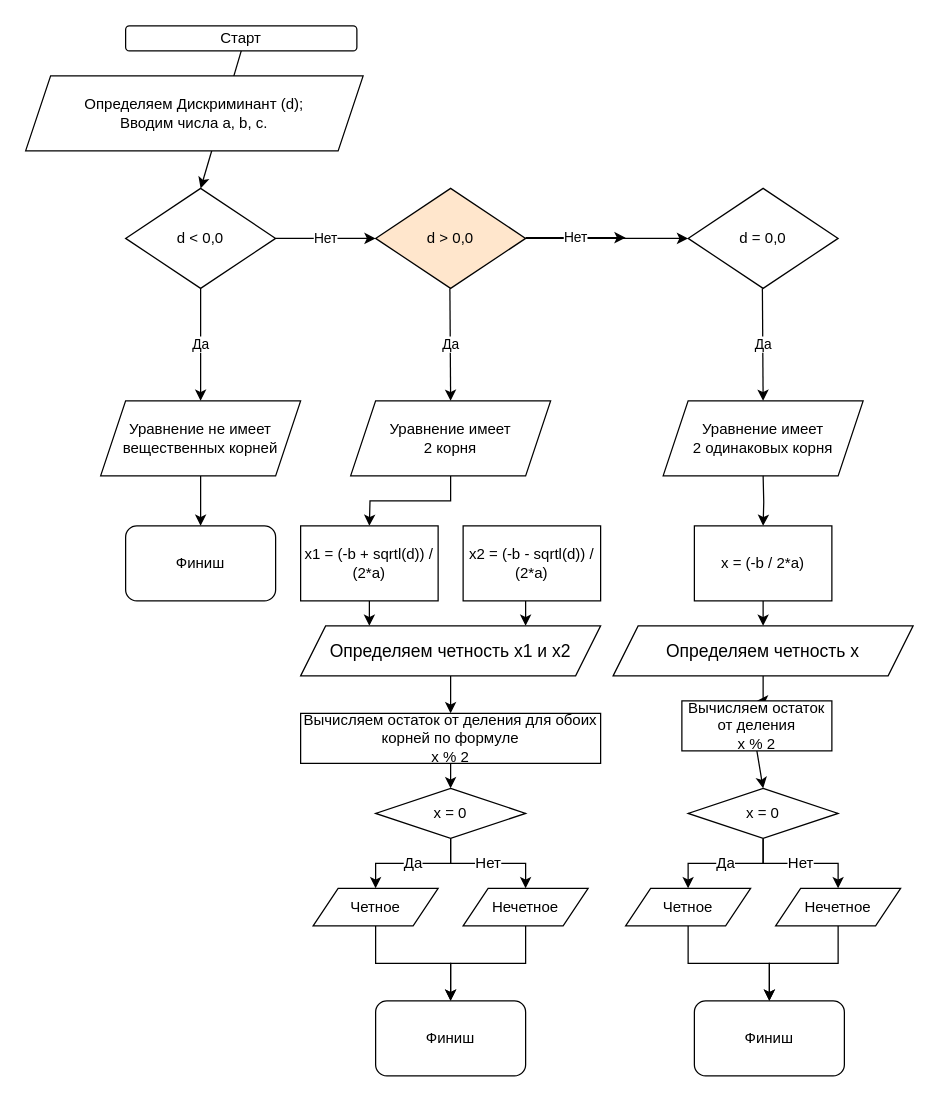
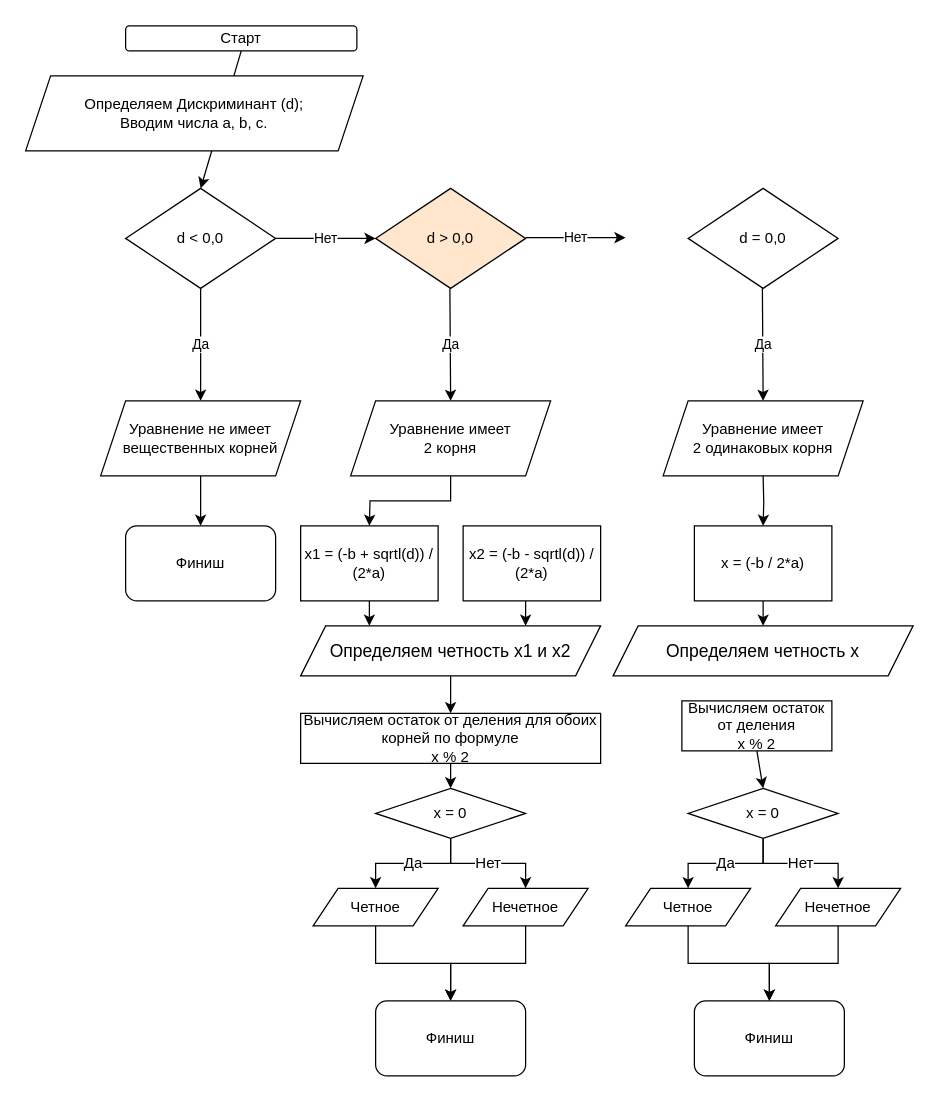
edge "d > 0,0" -> "d = 0,0": removed
edge "Определяем четность x" -> "Вычисляем остаток от деления x % 2": removed
